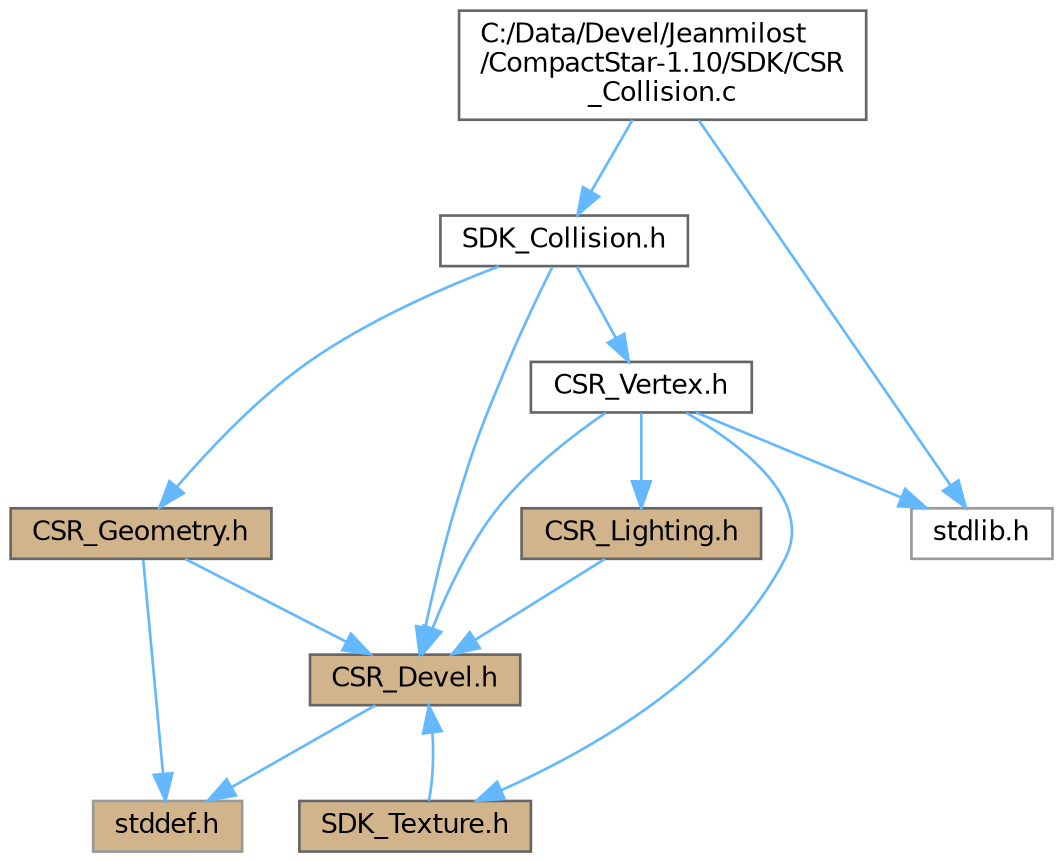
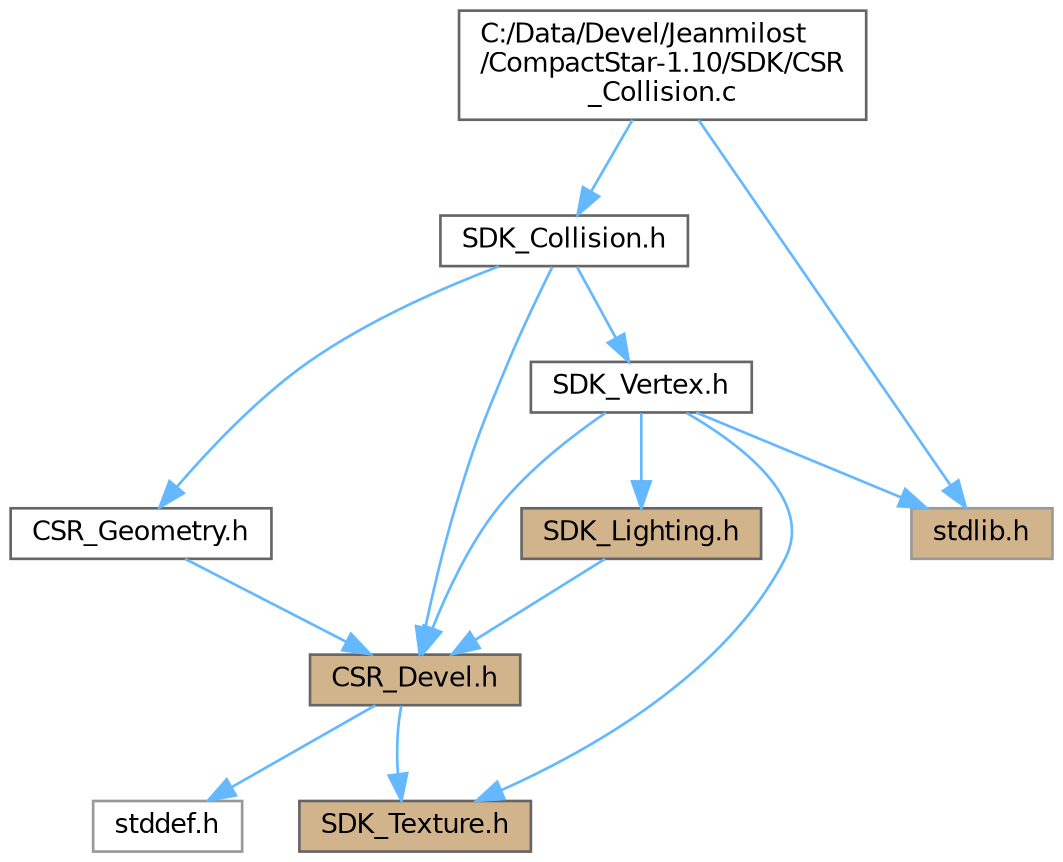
node "CSR_Vertex.h": label "CSR_Vertex.h" -> "SDK_Vertex.h"
node "CSR_Geometry.h": fillcolor tan -> white
node "CSR_Lighting.h": label "CSR_Lighting.h" -> "SDK_Lighting.h"
node "stdlib.h": fillcolor white -> tan
edge "CSR_Geometry.h" -> "stddef.h": removed
edge "SDK_Texture.h" -> "CSR_Devel.h": reversed
node "stddef.h": fillcolor tan -> white
